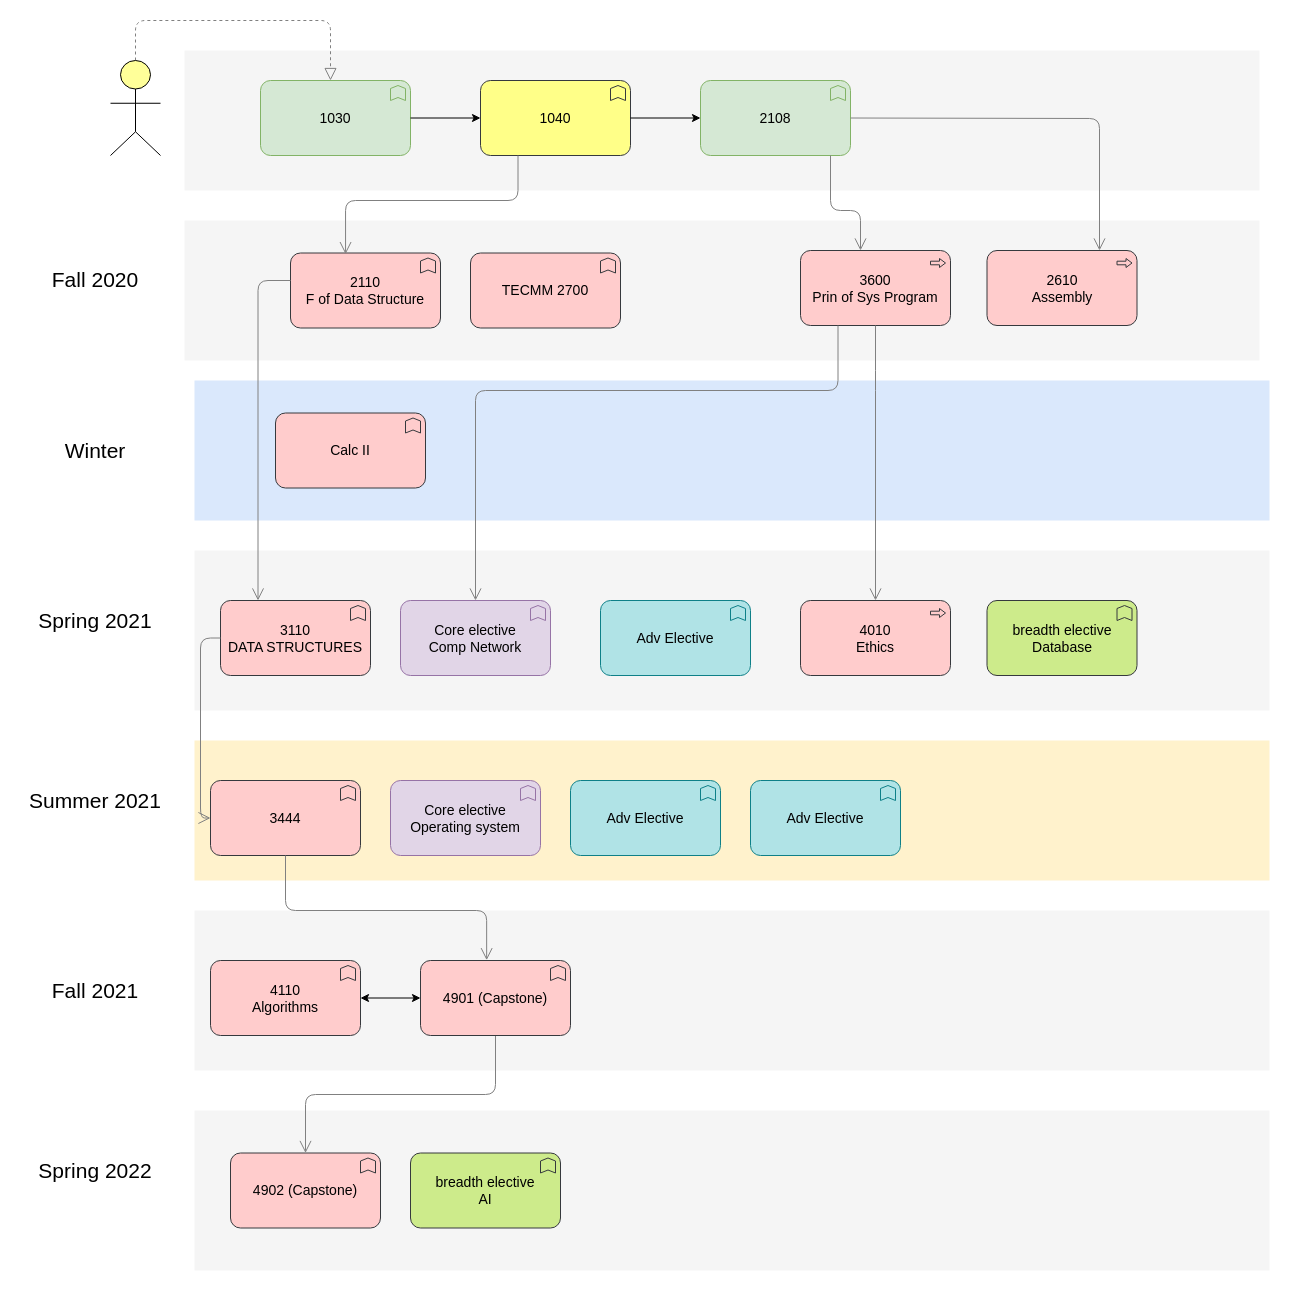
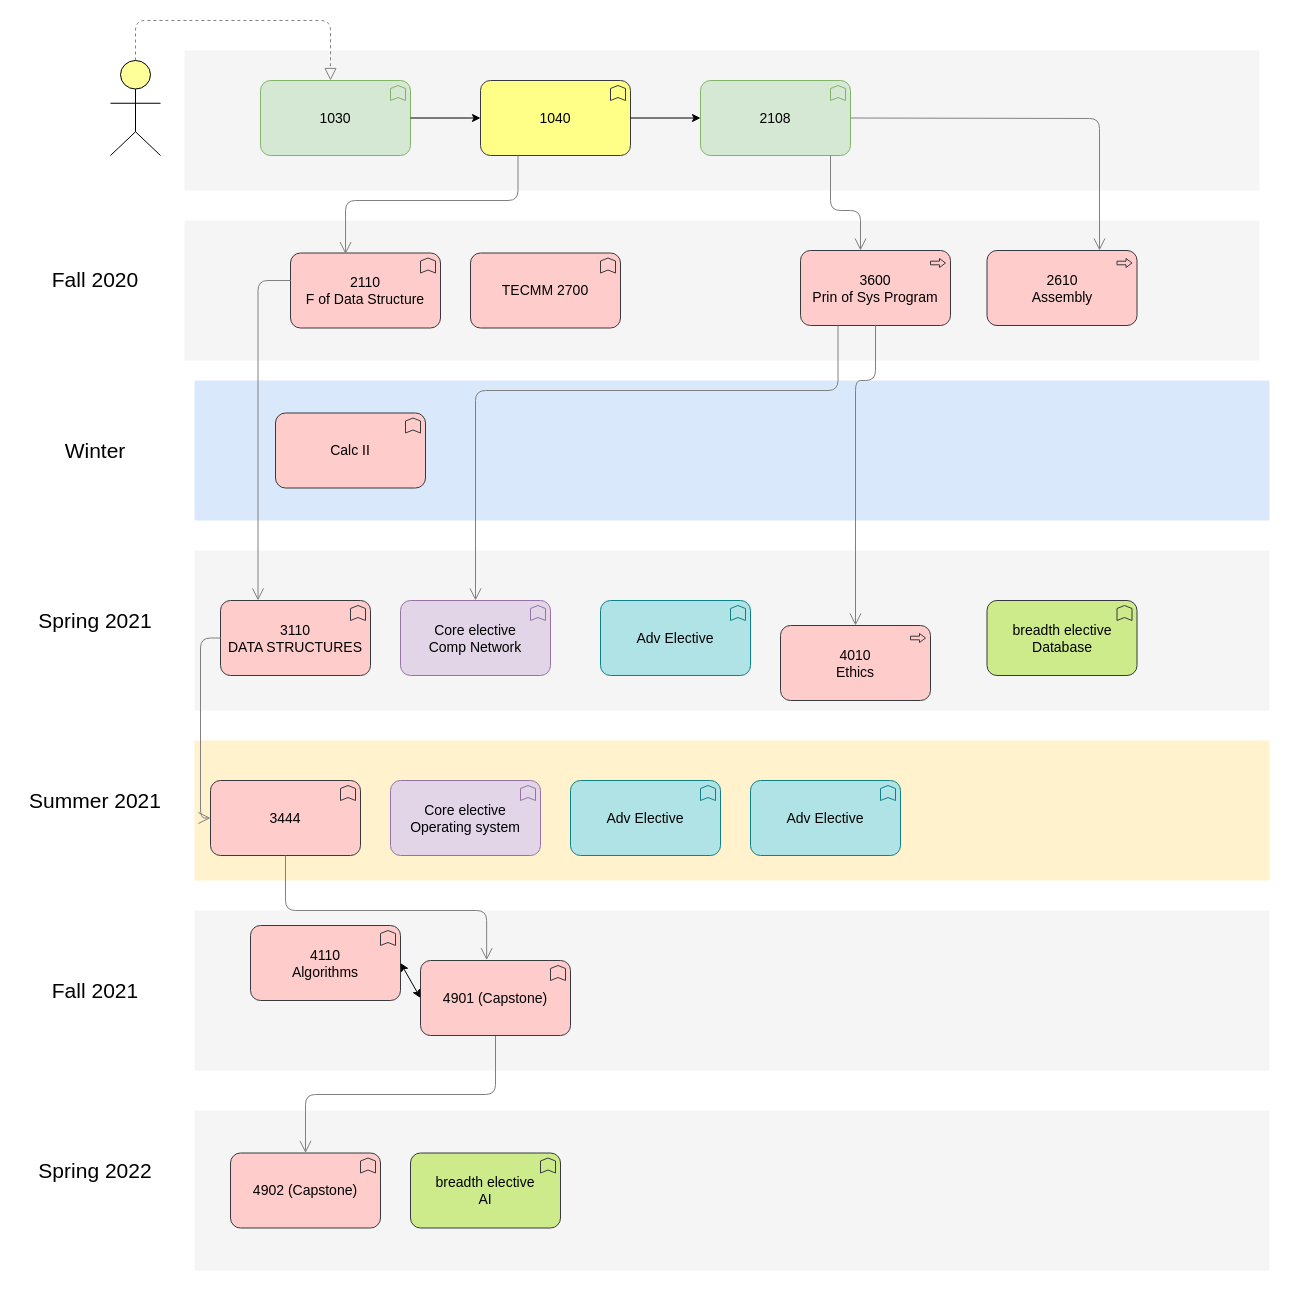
node "4010 Ethics": moved (876, 638) -> (856, 663)
node "4110 Algorithms": moved (286, 998) -> (326, 963)
